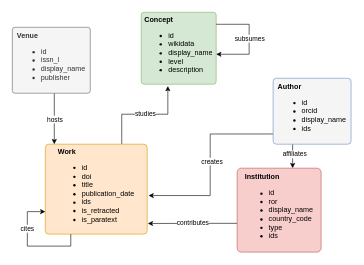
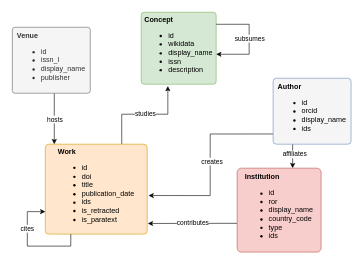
node "Concept id wikidata display_name level description": label "Concept id wikidata display_name level description" -> "Concept id wikidata display_name issn description"
